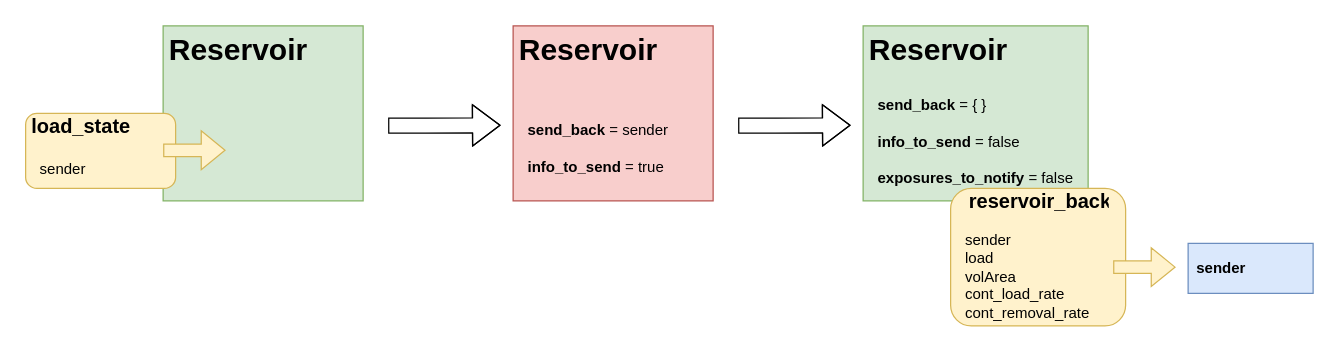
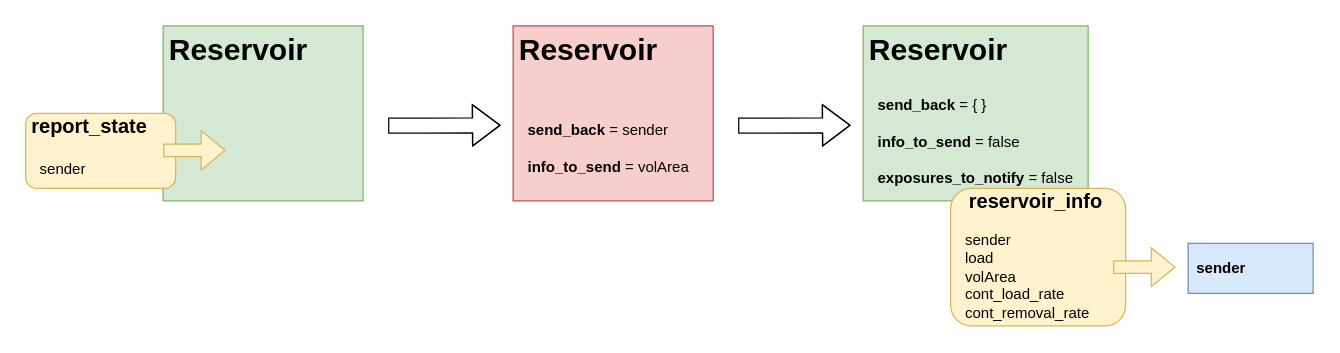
node "load_state": label "load_state" -> "report_state"
node "send_back = sender info_to_send = true": label "send_back = sender info_to_send = true" -> "send_back = sender info_to_send = volArea"
node "reservoir_back": label "reservoir_back" -> "reservoir_info"
